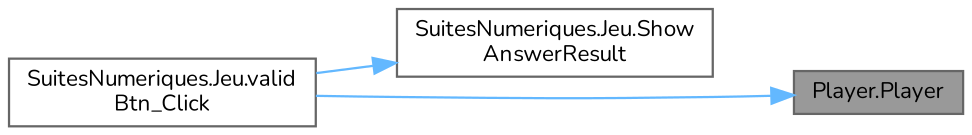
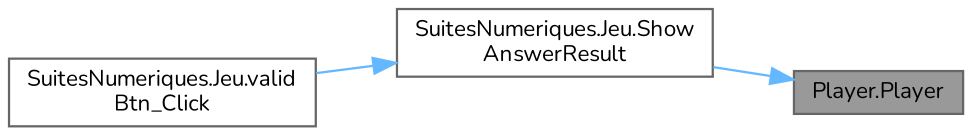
edge "SuitesNumeriques.Jeu.valid Btn_Click" -> "Player.Player": now "SuitesNumeriques.Jeu.Show AnswerResult" -> "Player.Player"
